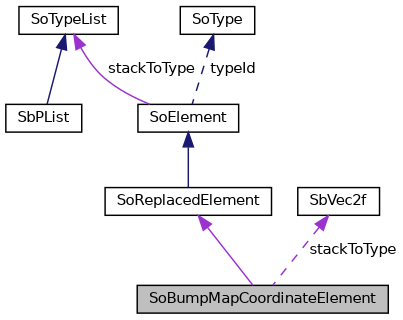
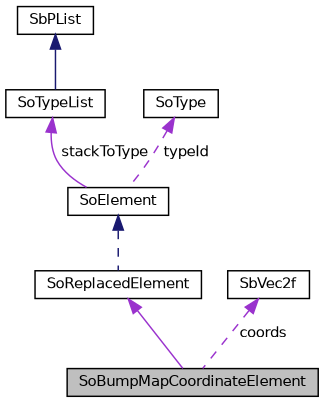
edge "SbPList" -> "SoTypeList": reversed
edge "SoElement" -> "SoType": color midnightblue -> darkorchid3
edge "SoReplacedElement" -> "SoElement": style solid -> dashed
edge "SoBumpMapCoordinateElement" -> "SbVec2f": label " stackToType" -> " coords"
